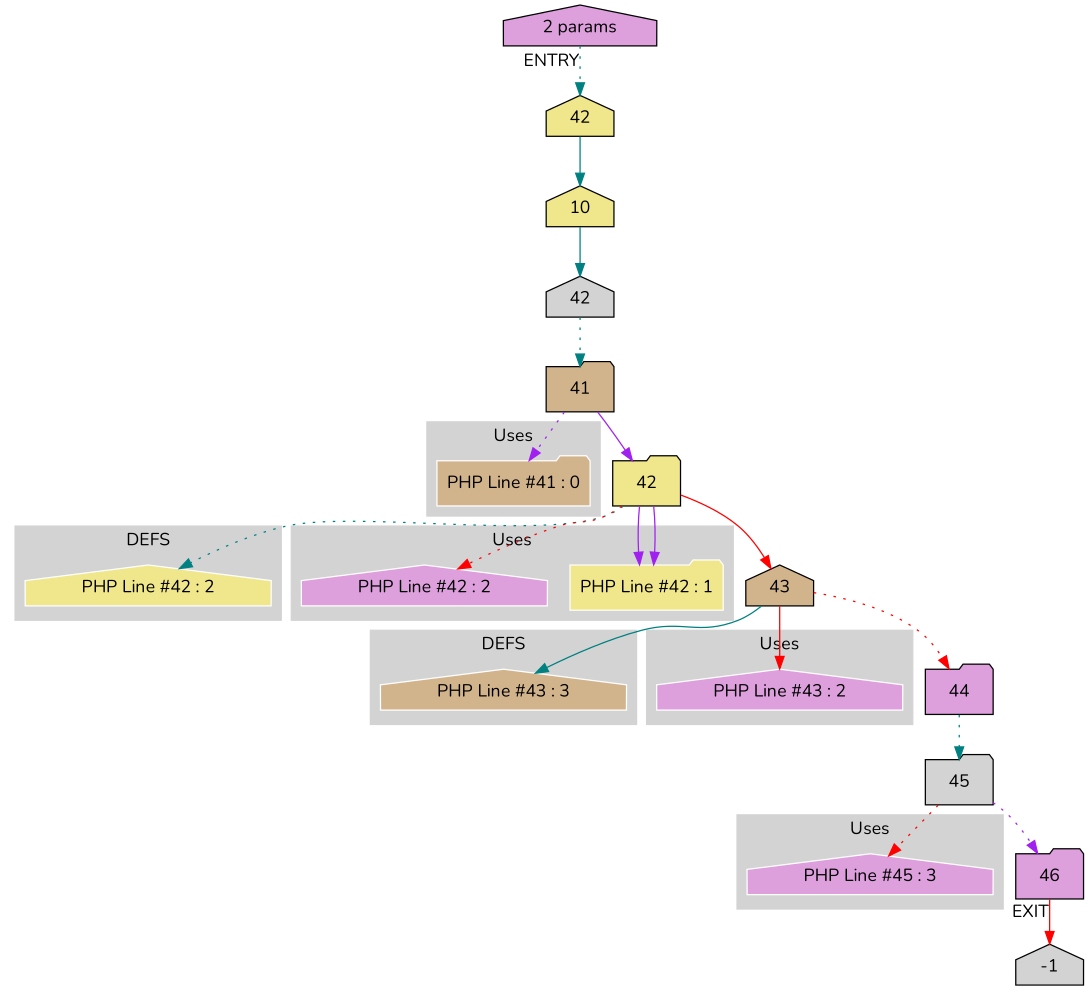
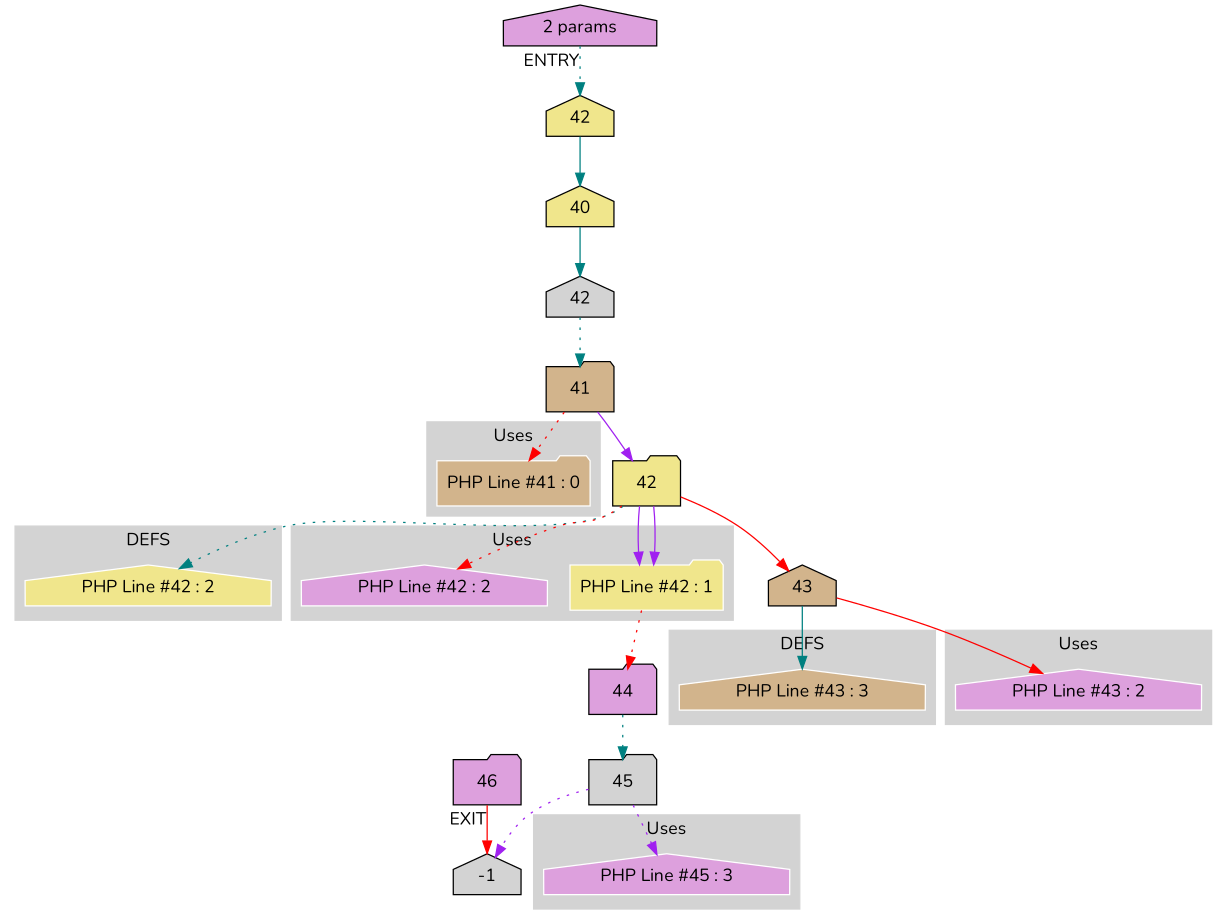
node "10": label "10" -> "40"
edge "41" -> "PHP Line #41 : 0": color purple -> red
edge "43" -> "44": now "PHP Line #42 : 1" -> "44"
edge "45" -> "46": now "45" -> "-1"
edge "45" -> "PHP Line #45 : 3": color red -> purple
